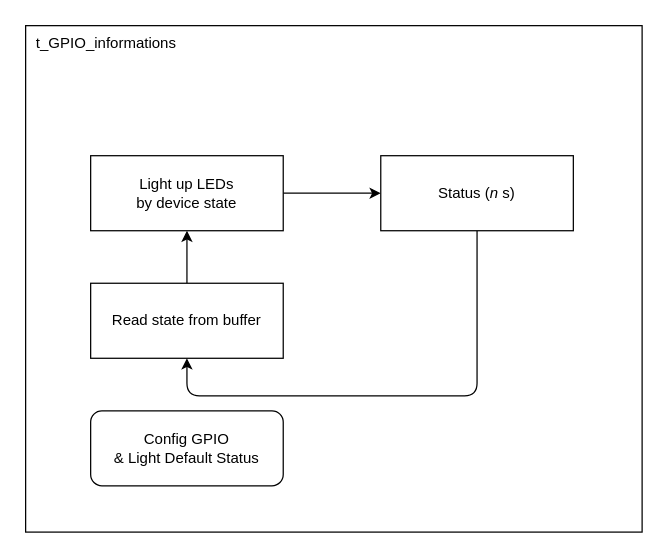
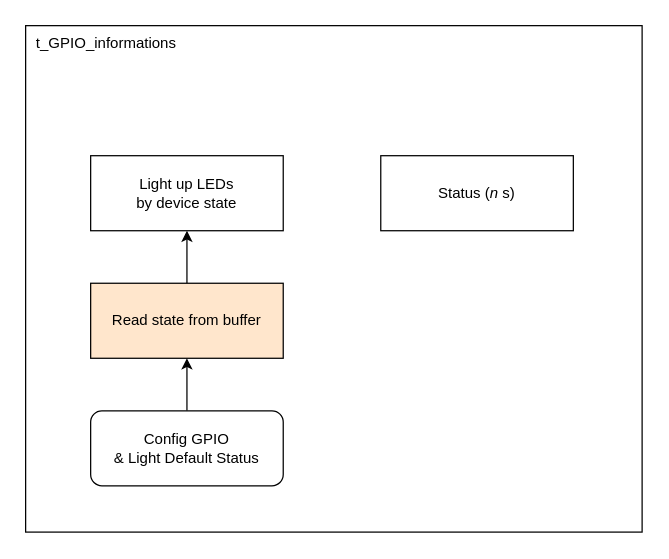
edge "Light up LEDs by device state" -> "Status (n s)": removed
node "Read state from buffer": fillcolor #ffffff -> #ffe6cc
edge "Status (n s)" -> "Read state from buffer": removed
edge "Config GPIO & Light Default Status" -> "Read state from buffer": added
